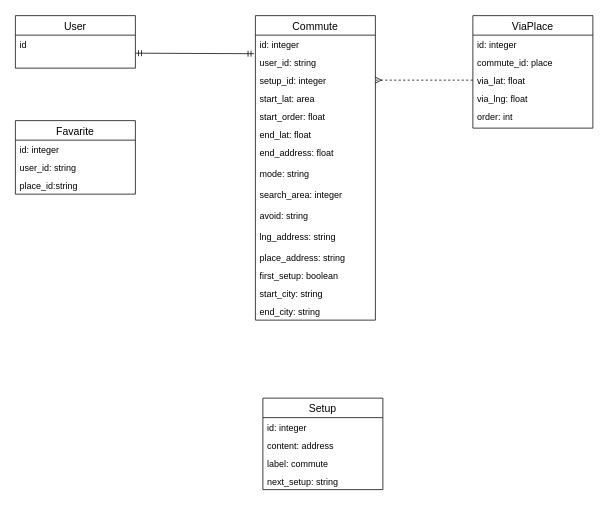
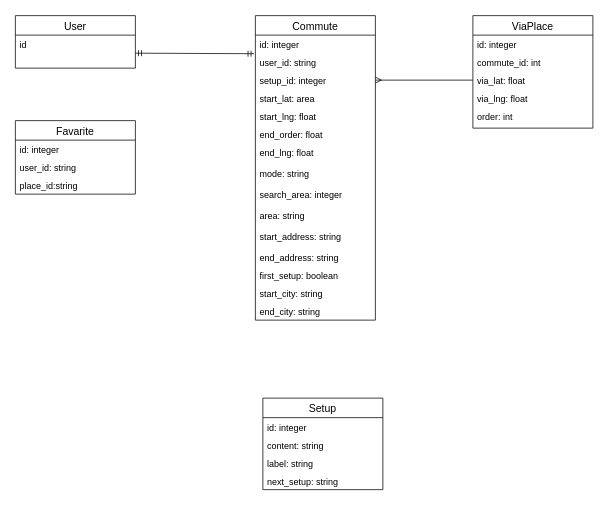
node "commute_id: place": label "commute_id: place" -> "commute_id: int"
edge "via_lat: float" -> "setup_id: integer": style dashed -> solid
node "start_order: float": label "start_order: float" -> "start_lng: float"
node "end_lat: float": label "end_lat: float" -> "end_order: float"
node "end_address: float": label "end_address: float" -> "end_lng: float"
node "avoid: string": label "avoid: string" -> "area: string"
node "lng_address: string": label "lng_address: string" -> "start_address: string"
node "place_address: string": label "place_address: string" -> "end_address: string"
node "content: address": label "content: address" -> "content: string"
node "label: commute": label "label: commute" -> "label: string"
